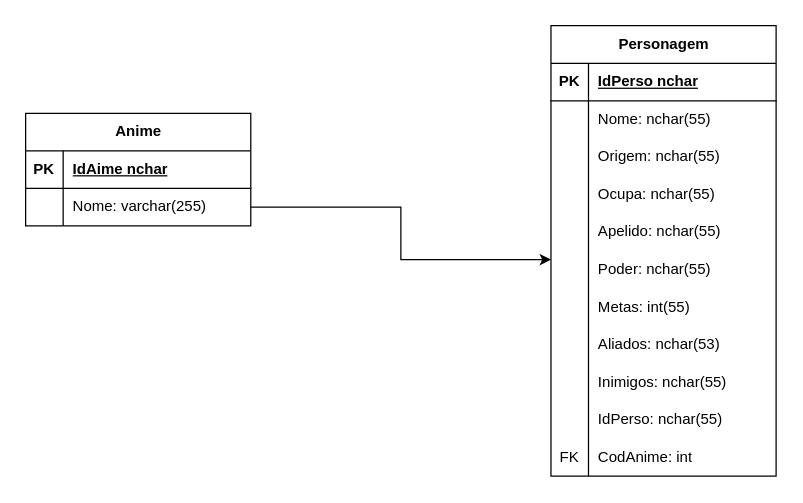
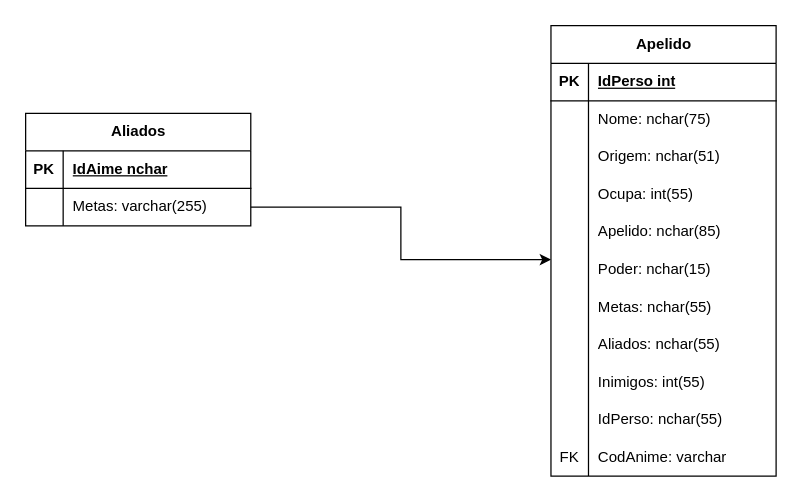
node "Personagem": label "Personagem" -> "Apelido"
node "IdPerso nchar": label "IdPerso nchar" -> "IdPerso int"
node "Nome: nchar(55)": label "Nome: nchar(55)" -> "Nome: nchar(75)"
node "Anime": label "Anime" -> "Aliados"
node "Origem: nchar(55)": label "Origem: nchar(55)" -> "Origem: nchar(51)"
node "Ocupa: nchar(55)": label "Ocupa: nchar(55)" -> "Ocupa: int(55)"
node "Nome: varchar(255)": label "Nome: varchar(255)" -> "Metas: varchar(255)"
node "Apelido: nchar(55)": label "Apelido: nchar(55)" -> "Apelido: nchar(85)"
node "Poder: nchar(55)": label "Poder: nchar(55)" -> "Poder: nchar(15)"
node "Metas: int(55)": label "Metas: int(55)" -> "Metas: nchar(55)"
node "Aliados: nchar(53)": label "Aliados: nchar(53)" -> "Aliados: nchar(55)"
node "Inimigos: nchar(55)": label "Inimigos: nchar(55)" -> "Inimigos: int(55)"
node "CodAnime: int": label "CodAnime: int" -> "CodAnime: varchar"
